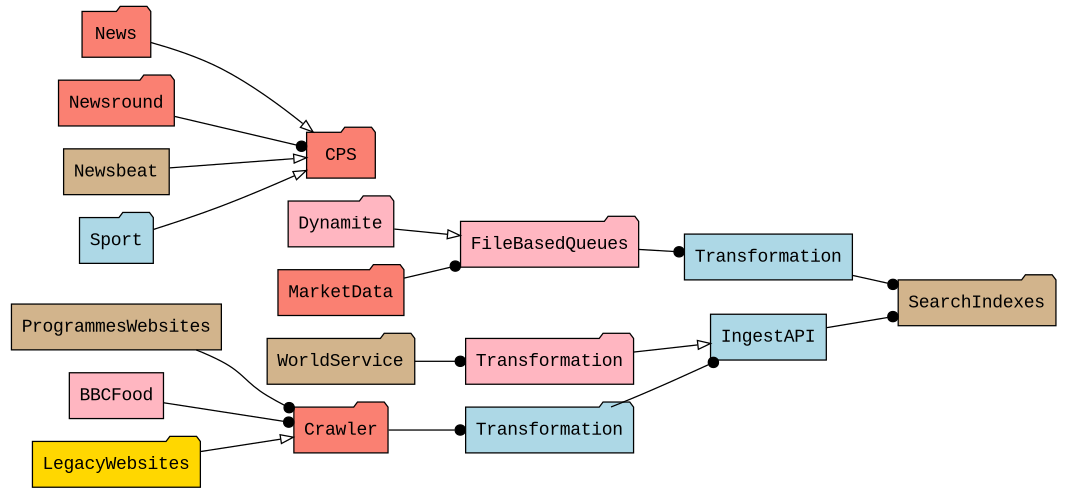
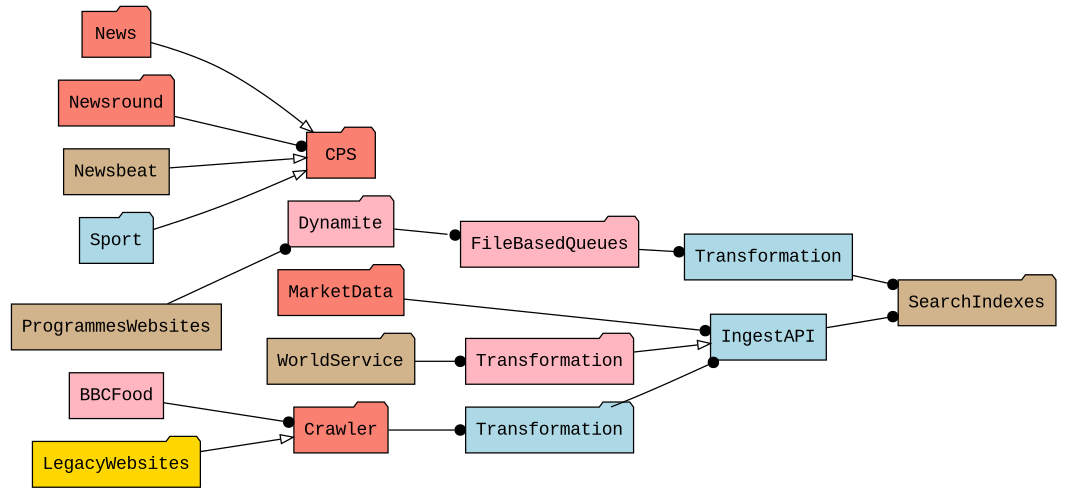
edge "Dynamite" -> "FileBasedQueues": arrowhead onormal -> dot
edge "MarketData" -> "FileBasedQueues": now "MarketData" -> "IngestAPI"
edge "ProgrammesWebsites" -> "Crawler": now "ProgrammesWebsites" -> "Dynamite"
